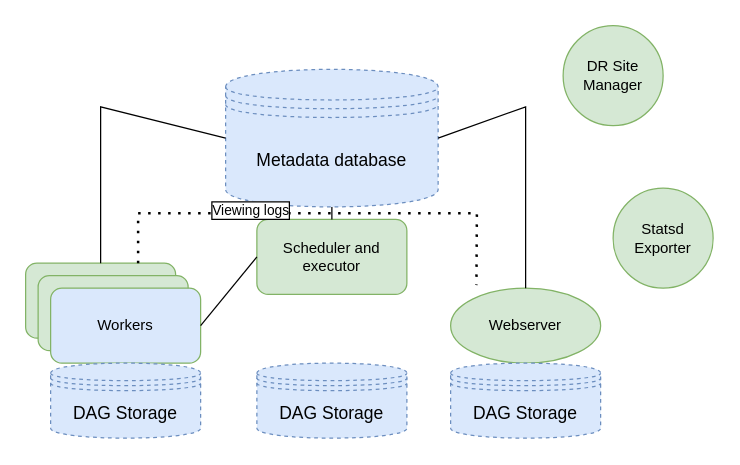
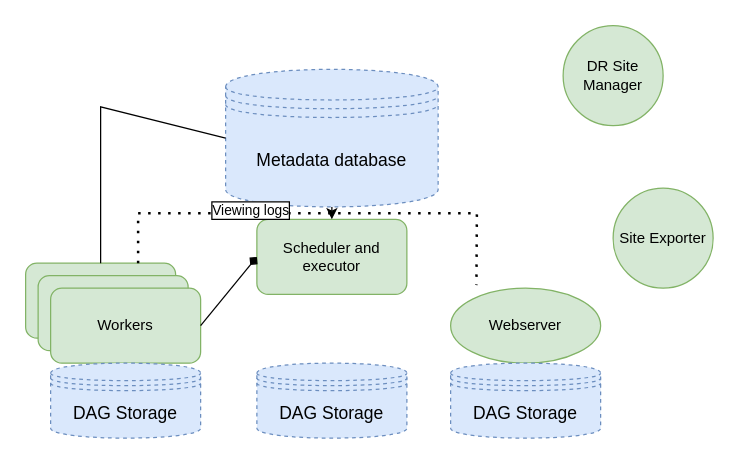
edge "Metadata database" -- "Webserver": removed
edge "Metadata database" -- "Scheduler and executor": arrowhead none -> classic
node "Statsd Exporter": label "Statsd Exporter" -> "Site Exporter"
edge "Scheduler and executor" -- "Workers": arrowhead none -> diamond
node "Workers": fillcolor #dae8fc -> #d5e8d4
